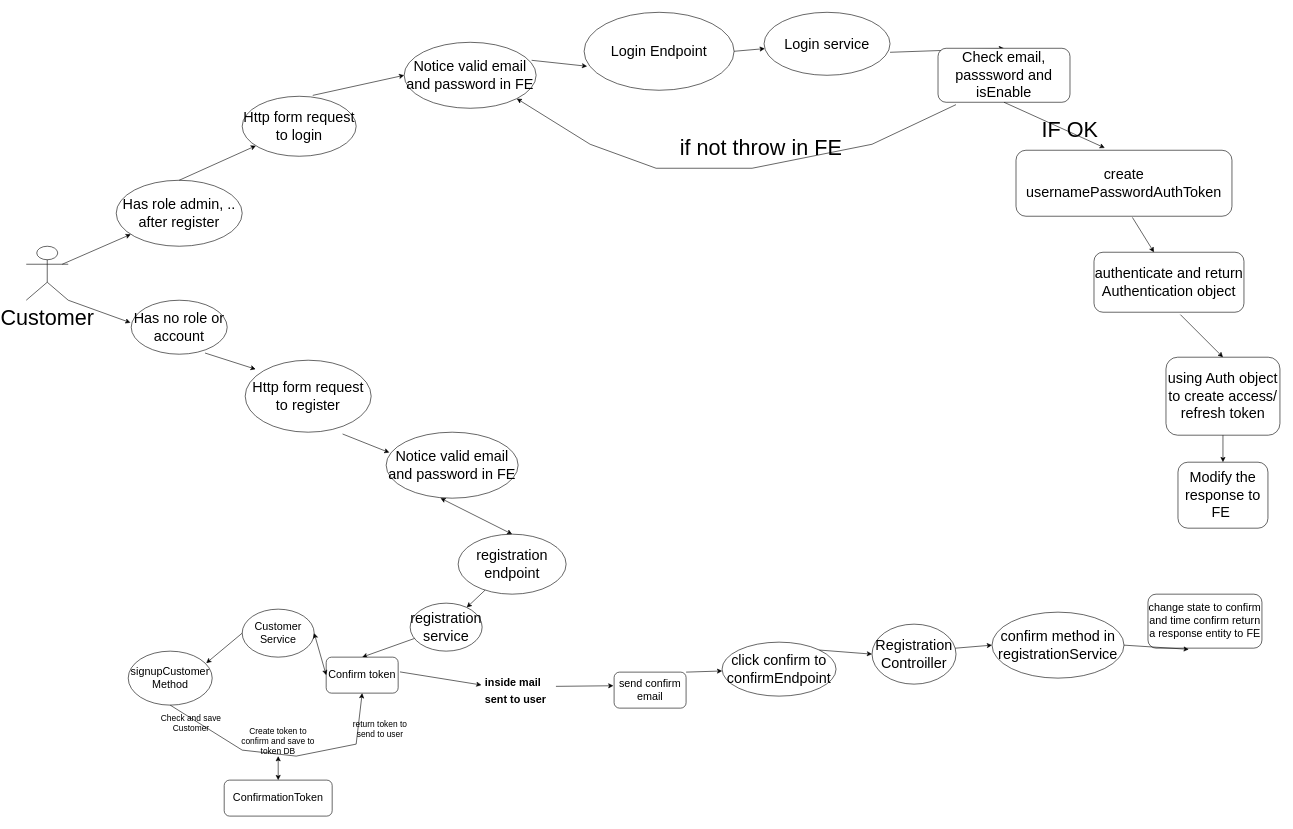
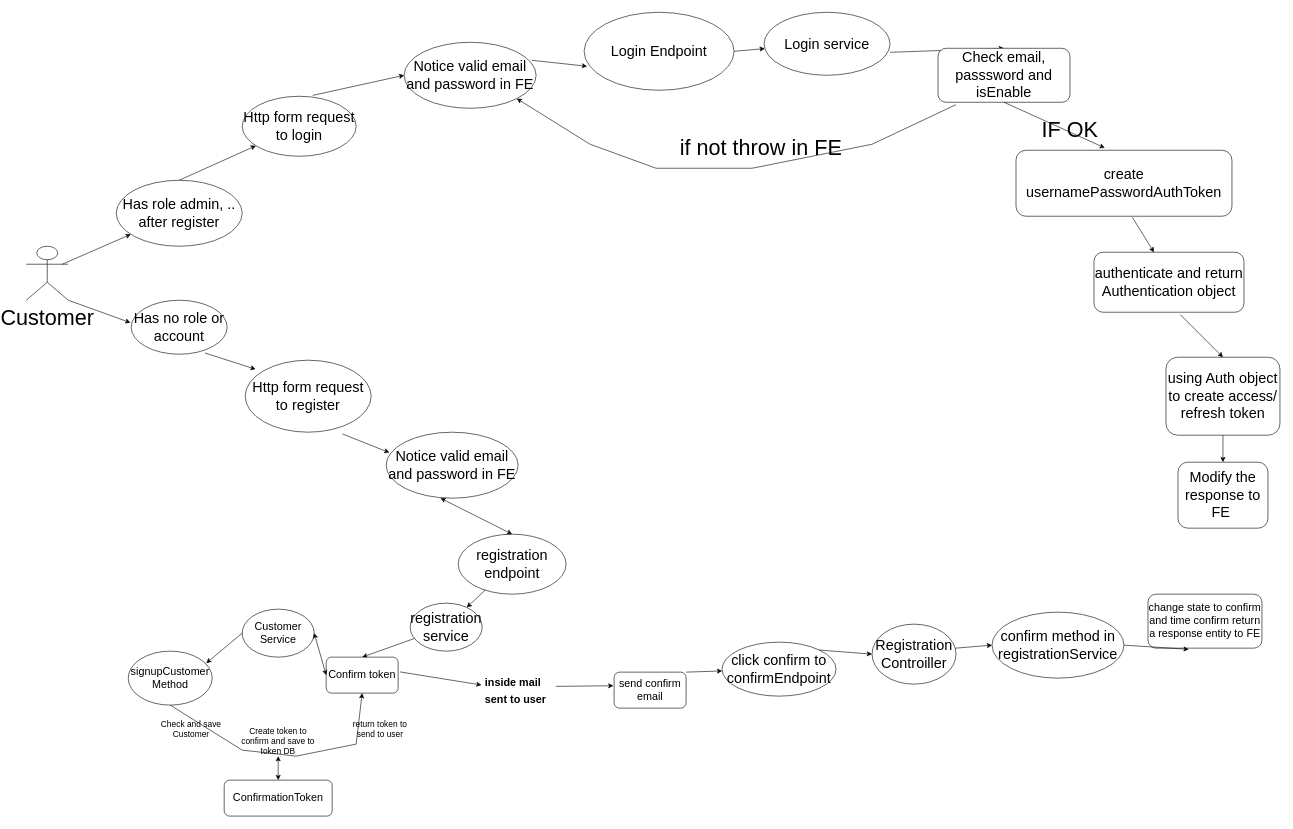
node "Check and save Customer": moved (191, 723) -> (191, 729)
